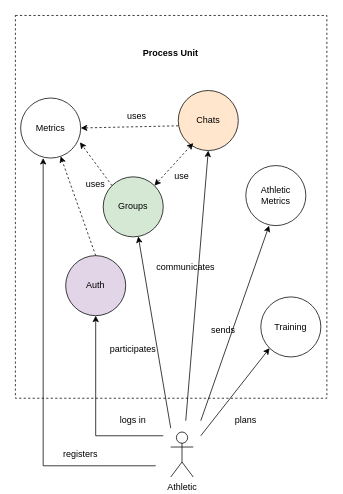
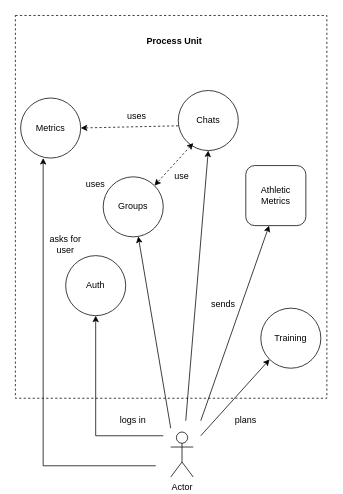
node "Process Unit": moved (171, 53) -> (174, 42)
node "Chats": fillcolor #ffe6cc -> #ffffff
edge "Groups" -> "Metrics": removed
node "Athletic Metrics": shape ellipse -> rounded rectangle
node "Groups": fillcolor #d5e8d4 -> #ffffff
edge "Auth" -> "Metrics": removed
node "asks for user": added
node "communicates": removed
node "Auth": fillcolor #e1d5e7 -> #ffffff
node "Training": moved (291, 327) -> (291, 338)
node "sends": moved (223, 330) -> (223, 304)
node "participates": removed
node "registers": removed
node "Athletic": label "Athletic" -> "Actor"
